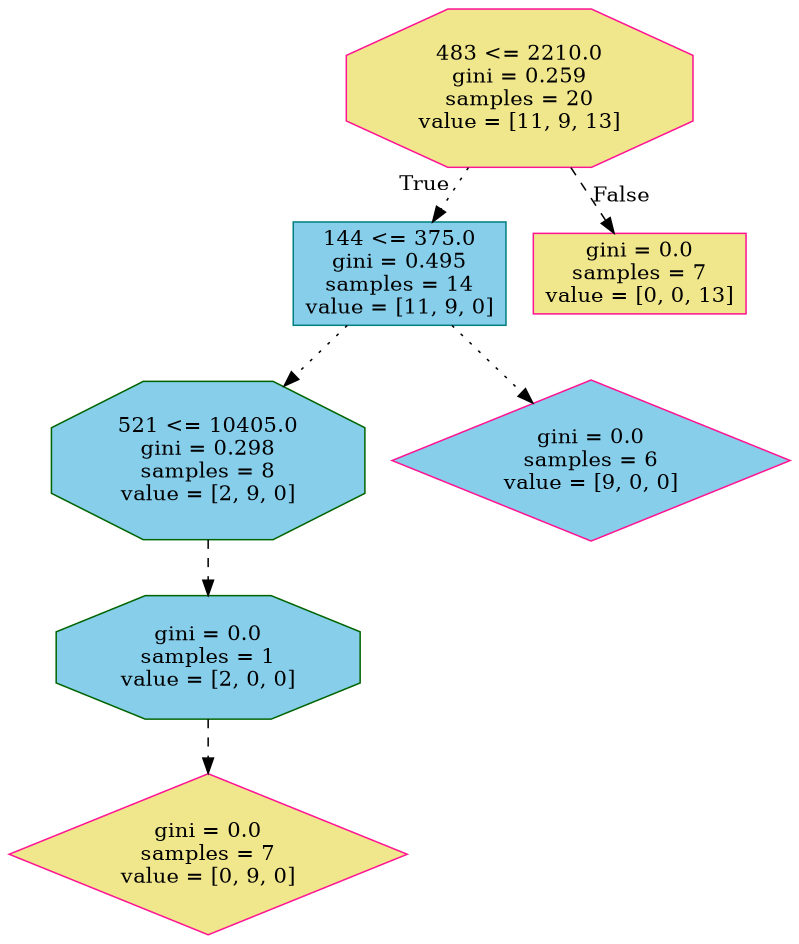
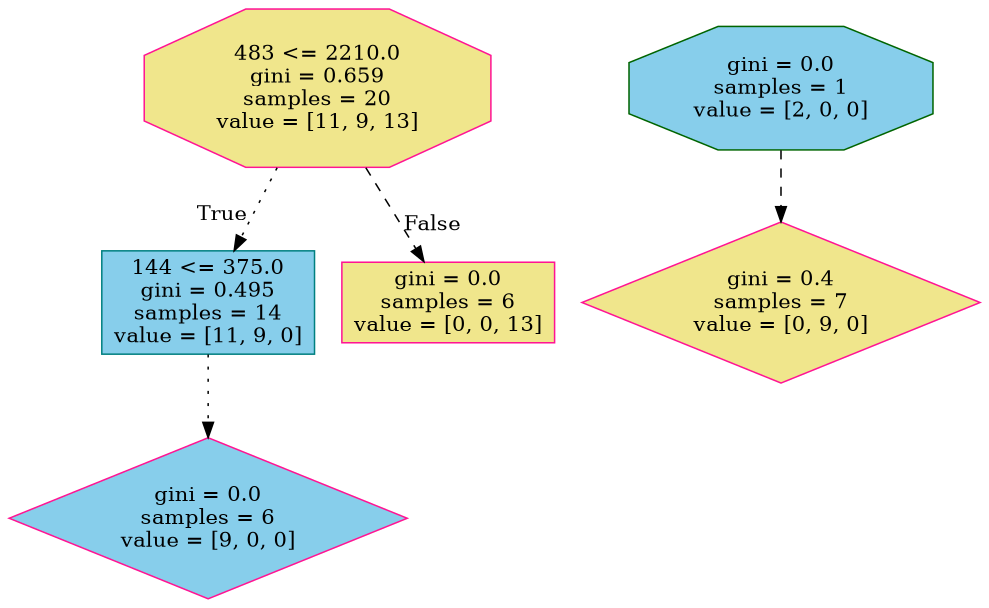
node "483 <= 2210.0 gini = 0.259 samples = 20 value = [11, 9, 13]": label "483 <= 2210.0 gini = 0.259 samples = 20 value = [11, 9, 13]" -> "483 <= 2210.0 gini = 0.659 samples = 20 value = [11, 9, 13]"
node "gini = 0.0 samples = 7 value = [0, 0, 13]": label "gini = 0.0 samples = 7 value = [0, 0, 13]" -> "gini = 0.0 samples = 6 value = [0, 0, 13]"
node "521 <= 10405.0 gini = 0.298 samples = 8 value = [2, 9, 0]": removed
node "gini = 0.0 samples = 7 value = [0, 9, 0]": label "gini = 0.0 samples = 7 value = [0, 9, 0]" -> "gini = 0.4 samples = 7 value = [0, 9, 0]"
